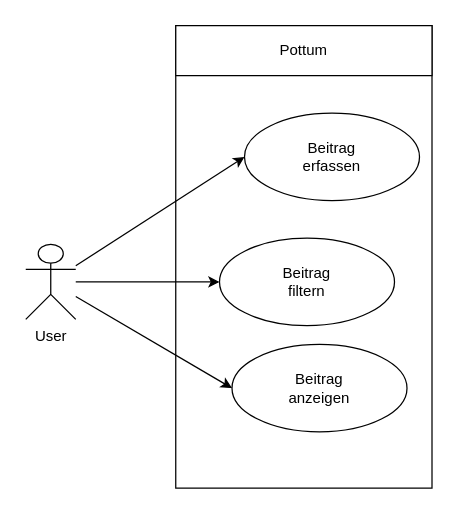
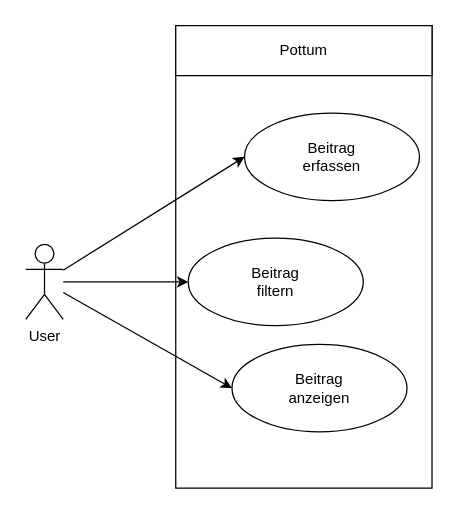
node "User": size 50x75 -> 38x75
node "Beitrag filtern": moved (307, 282) -> (276, 282)
